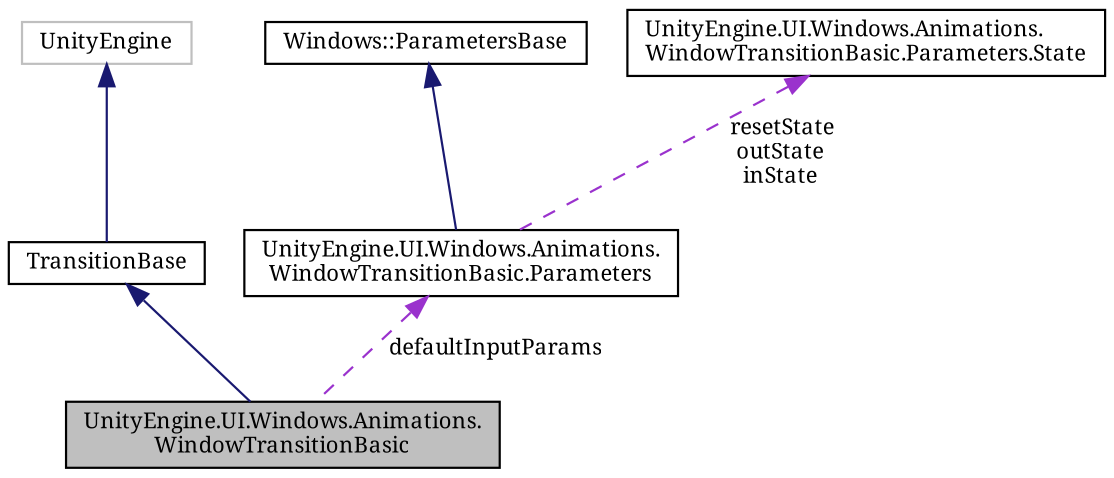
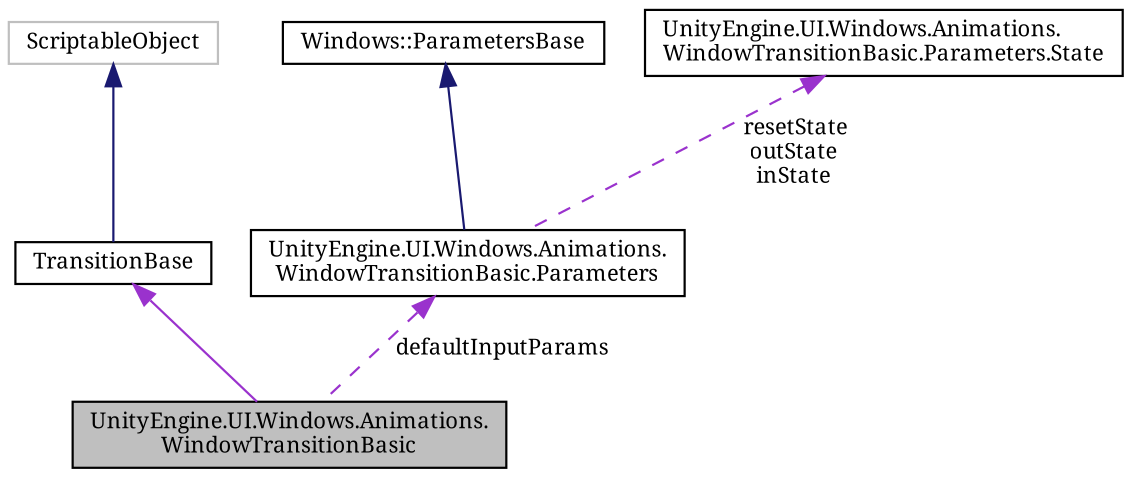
node "UnityEngine": label "UnityEngine" -> "ScriptableObject"
edge "UnityEngine.UI.Windows.Animations. WindowTransitionBasic" -> "TransitionBase": color midnightblue -> darkorchid3
